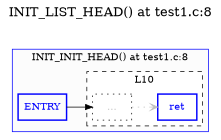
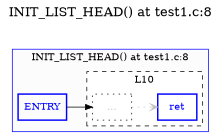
cluster "INIT_INIT_HEAD() at test1.c:8": label "INIT_INIT_HEAD() at test1.c:8" -> "INIT_LIST_HEAD() at test1.c:8"
